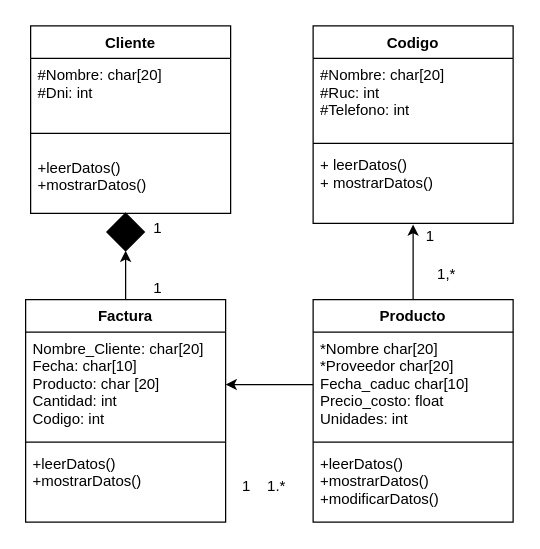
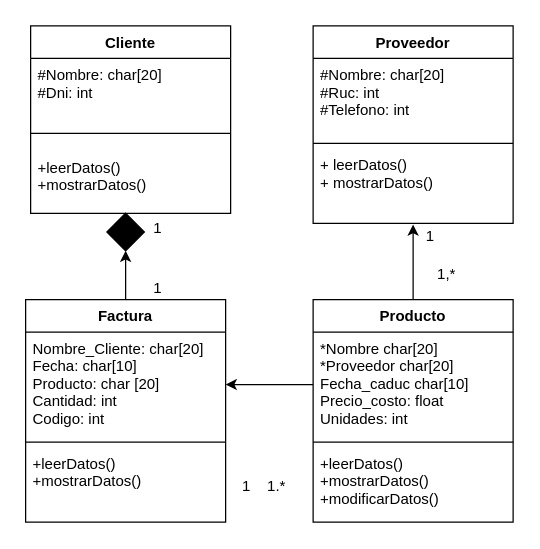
node "Codigo": label "Codigo" -> "Proveedor"
